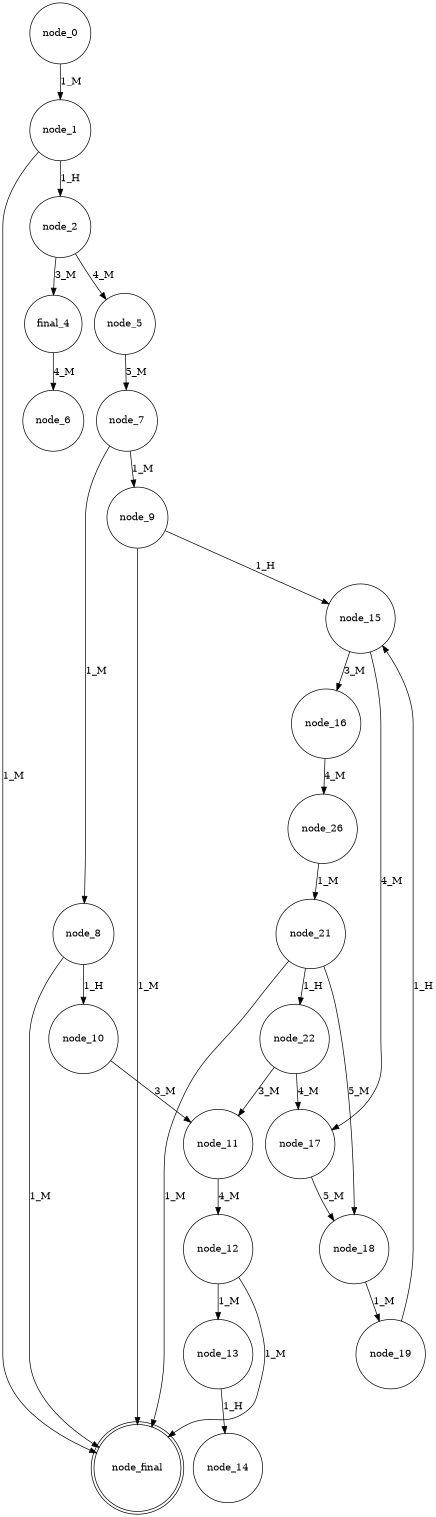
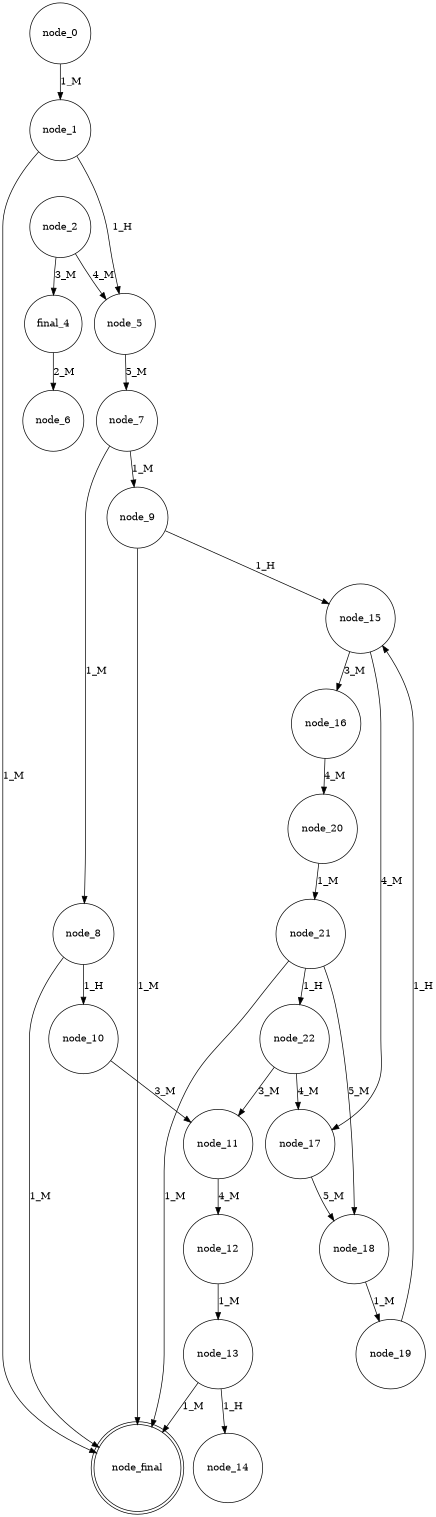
edge "node_1" -> "node_2": now "node_1" -> "node_5"
edge "final_4" -> "node_6": label "4_M" -> "2_M"
node "node_26": label "node_26" -> "node_20"
edge "node_12" -> "node_final": now "node_13" -> "node_final"
